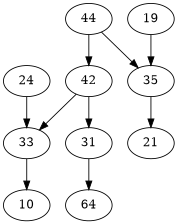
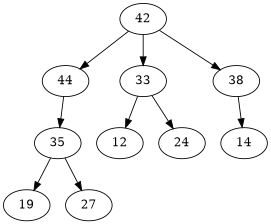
edge "44" -> "42": reversed
edge "19" -> "35": reversed
edge "24" -> "33": reversed
node "31": label "31" -> "38"
node "21": label "21" -> "27"
node "10": label "10" -> "12"
node "64": label "64" -> "14"
